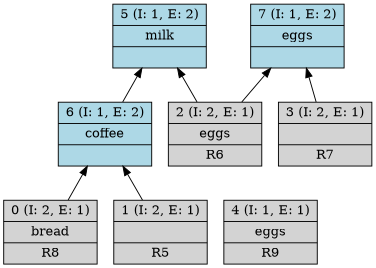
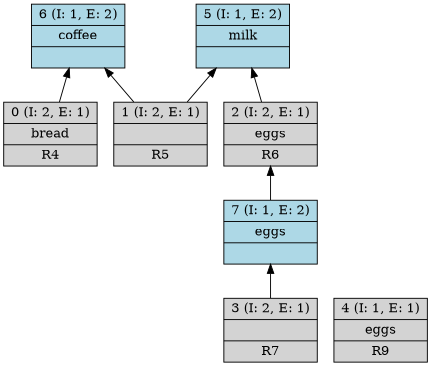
edge "6 (I: 1, E: 2)" -> "5 (I: 1, E: 2)": now "1 (I: 2, E: 1)" -> "5 (I: 1, E: 2)"
edge "2 (I: 2, E: 1)" -> "7 (I: 1, E: 2)": reversed
node "0 (I: 2, E: 1)": text "R8" -> "R4"
